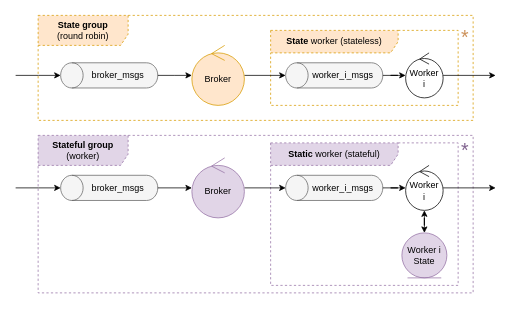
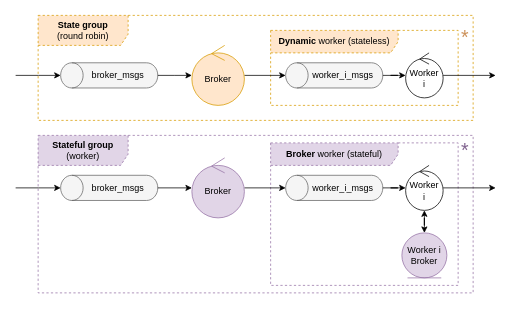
node "State worker (stateless)": label "State worker (stateless)" -> "Dynamic worker (stateless)"
node "Static worker (stateful)": label "Static worker (stateful)" -> "Broker worker (stateful)"
node "Worker i State": label "Worker i State" -> "Worker i Broker"
